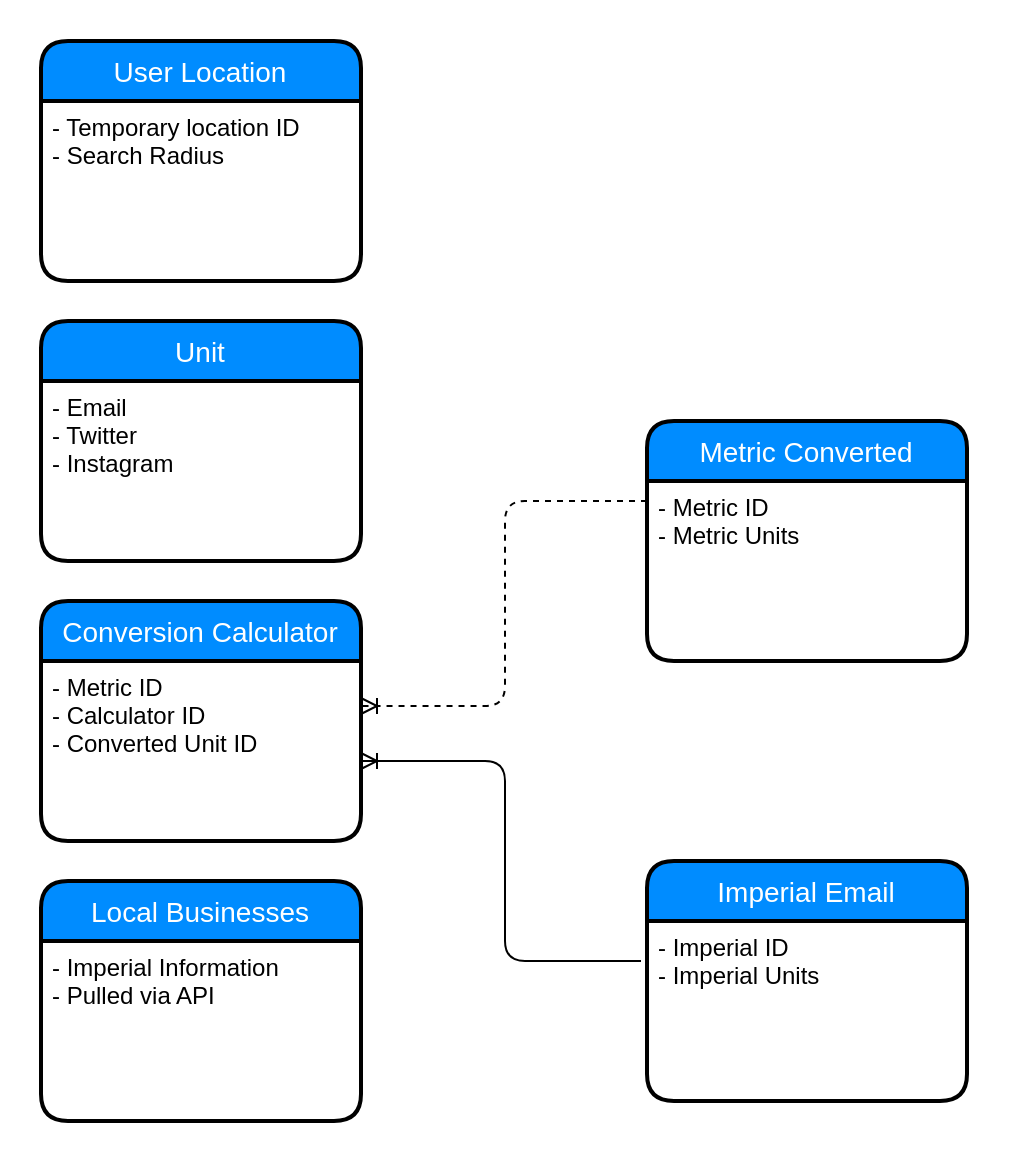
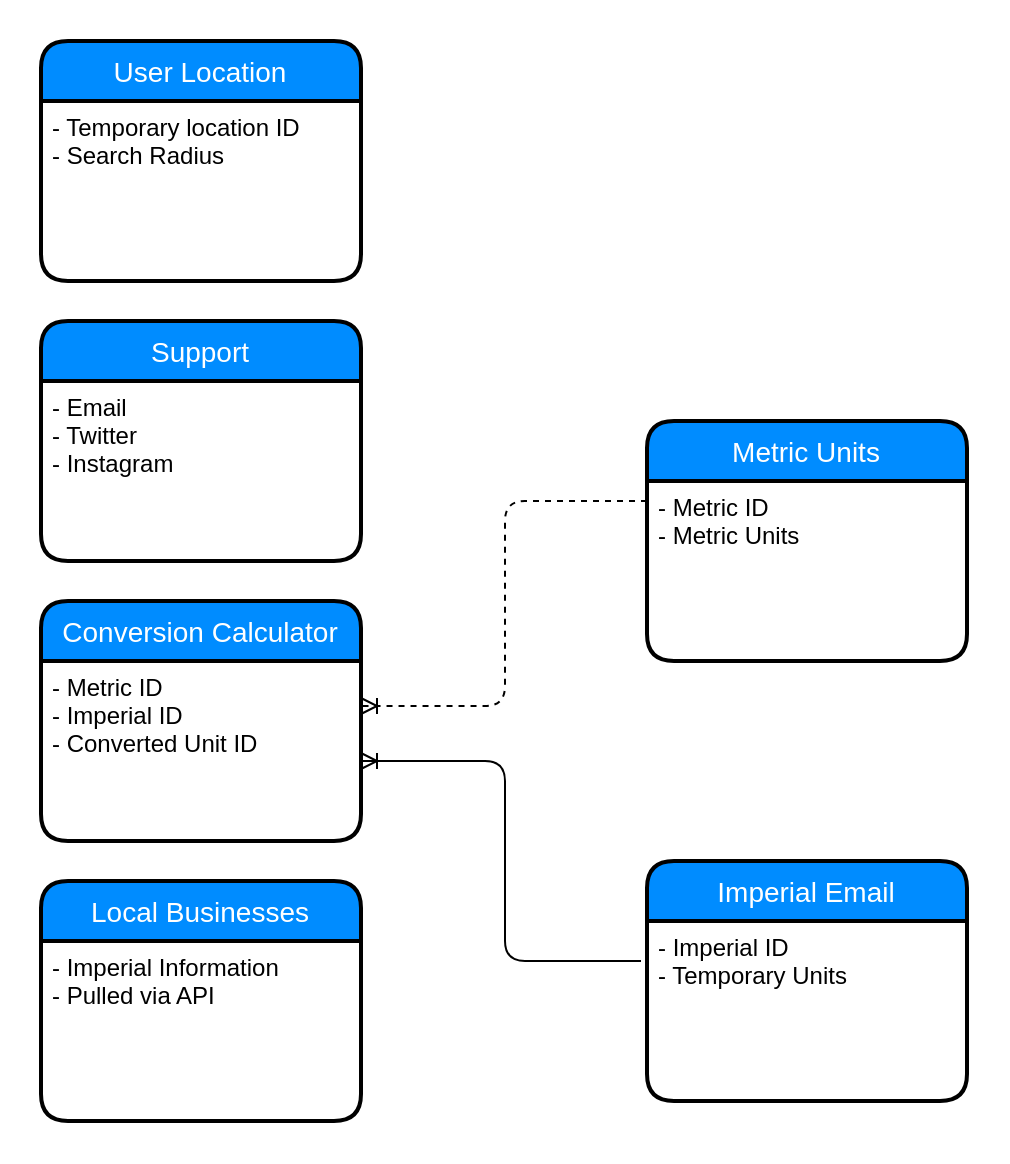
node "Unit": label "Unit" -> "Support"
node "Metric Converted": label "Metric Converted" -> "Metric Units"
node "- Metric ID - Calculator ID - Converted Unit ID": label "- Metric ID - Calculator ID - Converted Unit ID" -> "- Metric ID - Imperial ID - Converted Unit ID"
node "- Imperial ID - Imperial Units": label "- Imperial ID - Imperial Units" -> "- Imperial ID - Temporary Units"
